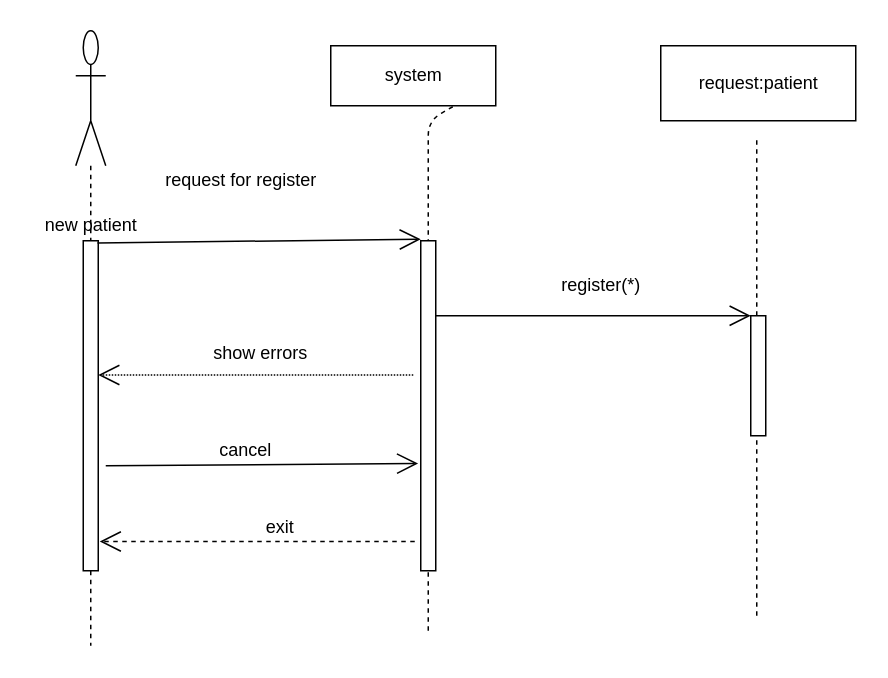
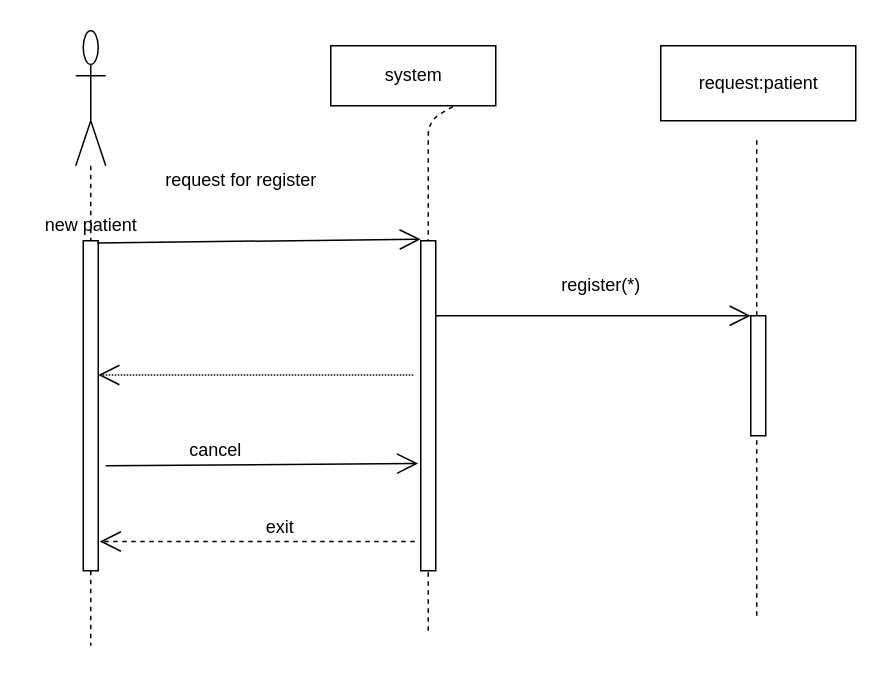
node "show errors": removed
node "cancel": moved (245, 451) -> (215, 451)
